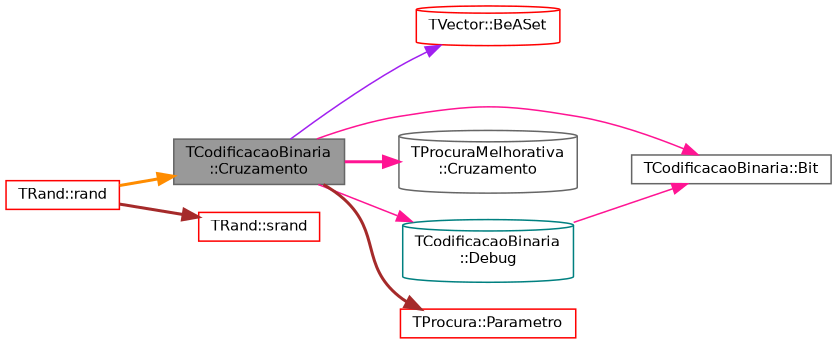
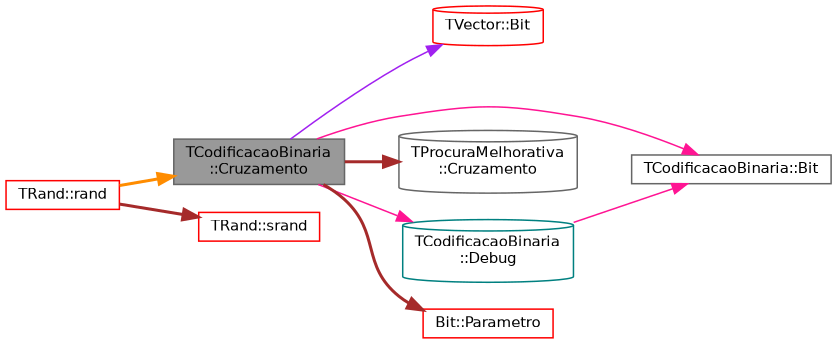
node "TVector::BeASet": label "TVector::BeASet" -> "TVector::Bit"
edge "TCodificacaoBinaria ::Cruzamento" -> "TProcuraMelhorativa ::Cruzamento": color deeppink -> brown
node "TProcura::Parametro": label "TProcura::Parametro" -> "Bit::Parametro"
